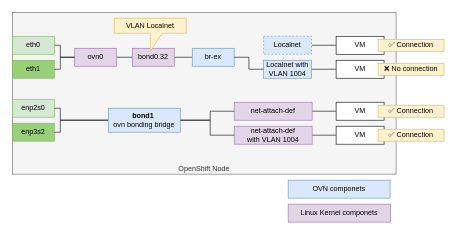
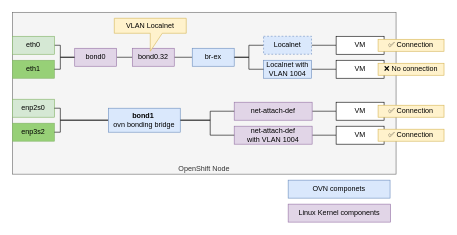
edge "Localnet" -- "br-ex": added
node "ovn0": label "ovn0" -> "bond0"
node "Linux Kernel componets": label "Linux Kernel componets" -> "Linux Kernel components"
